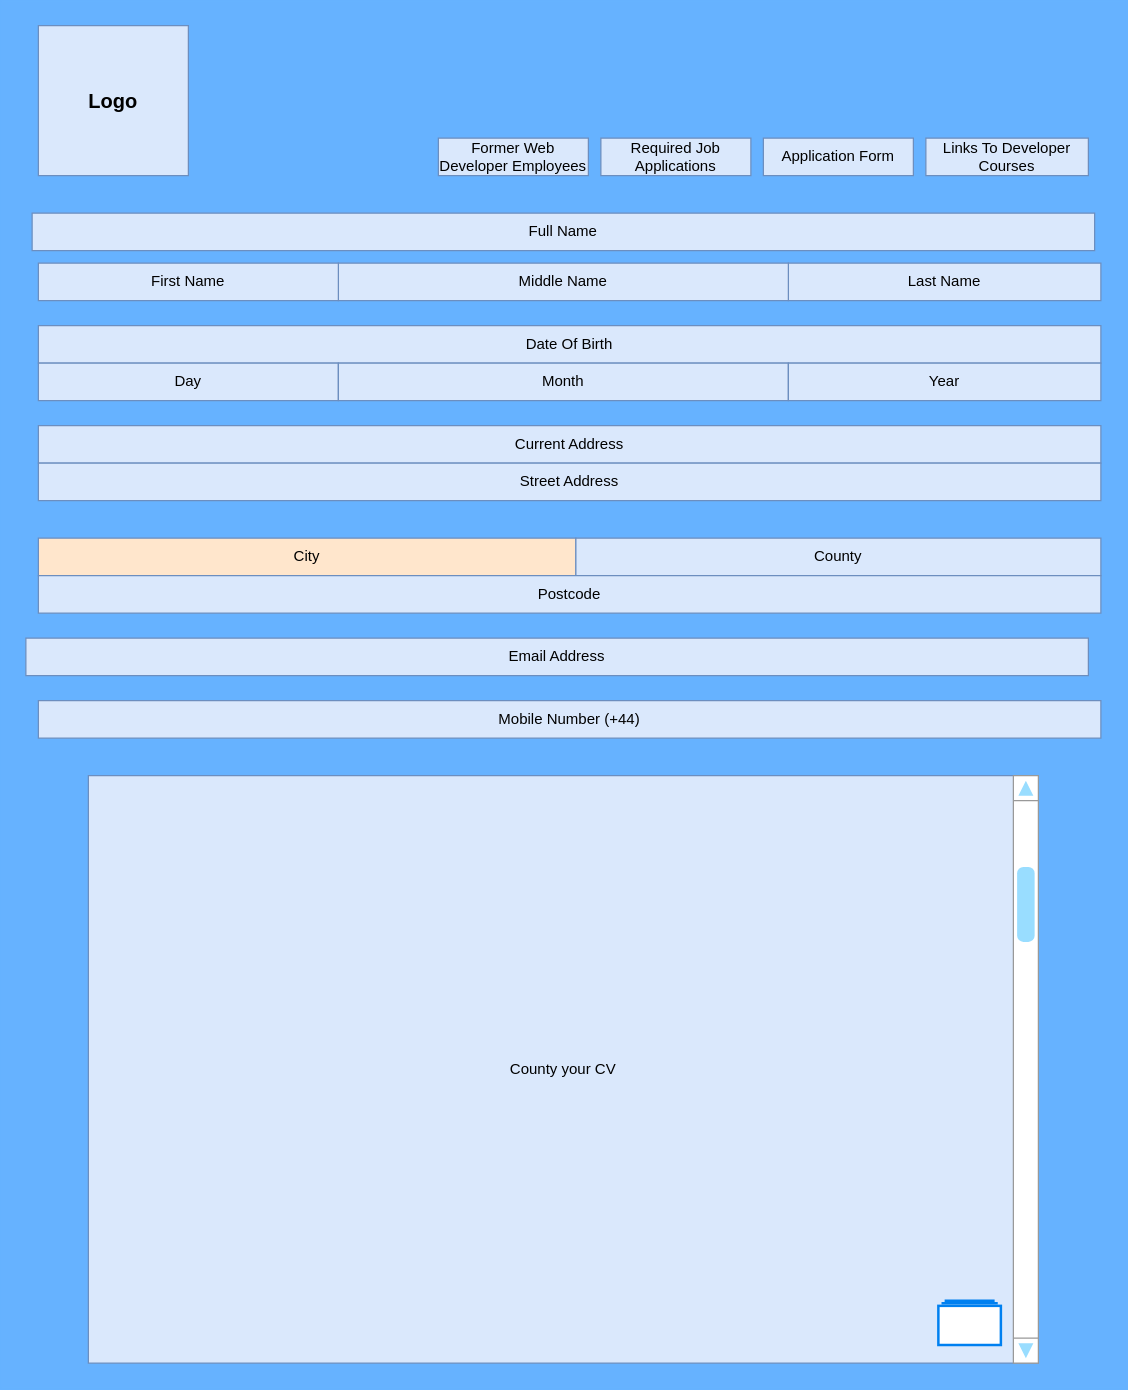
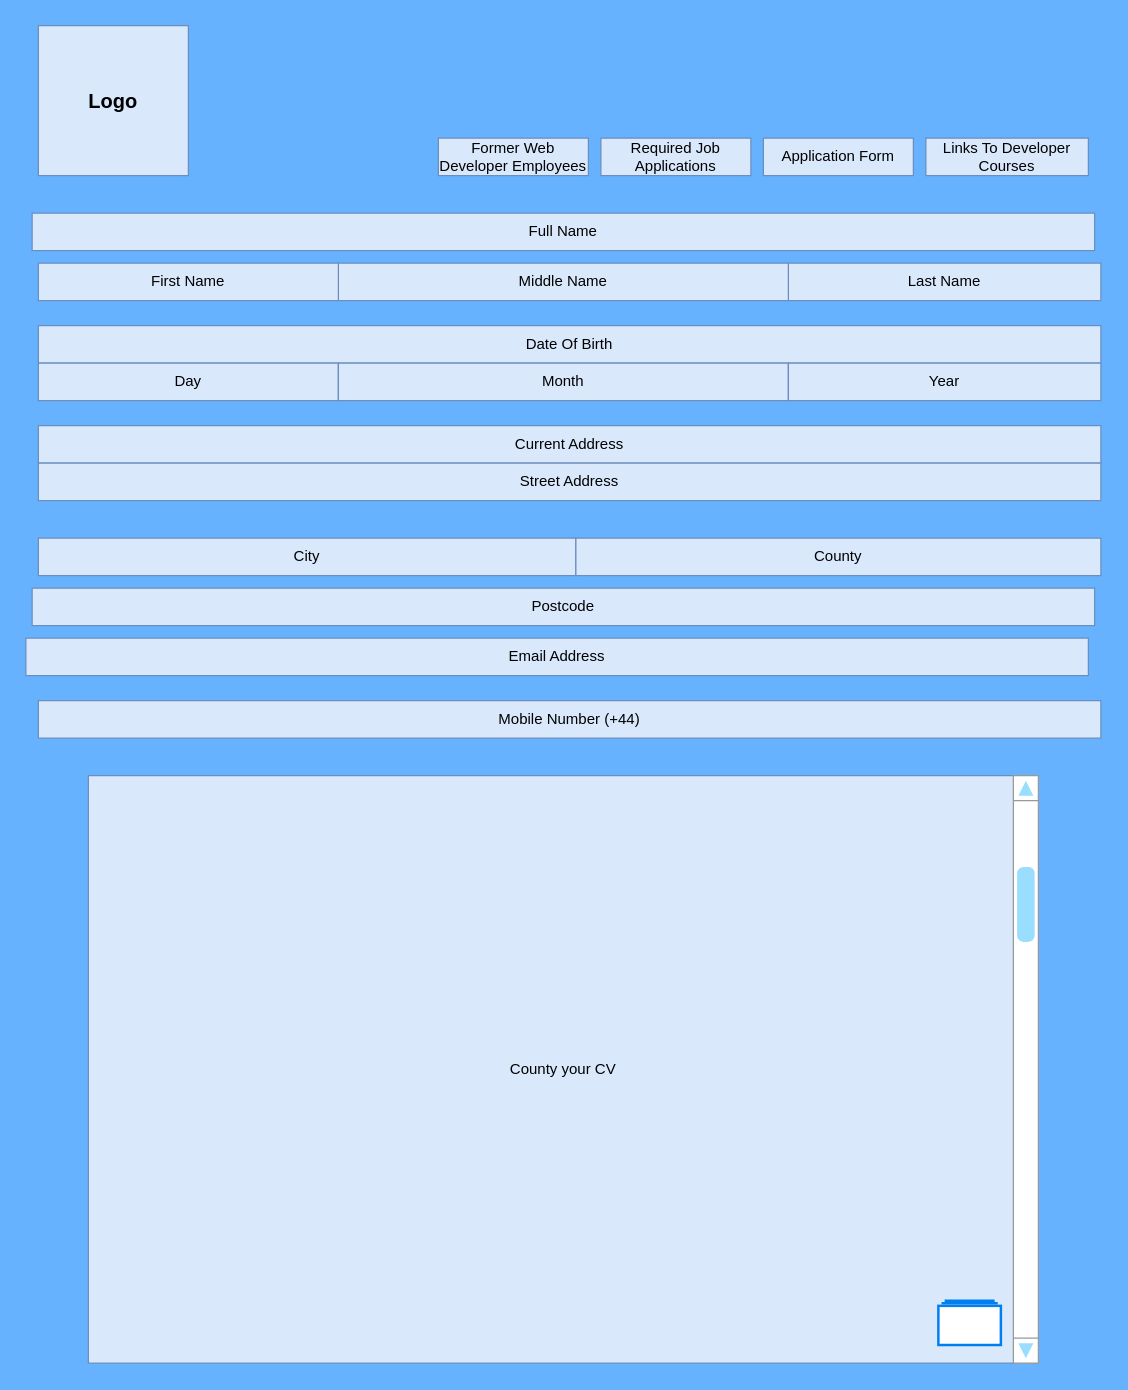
node "City": fillcolor #ffe6cc -> #dae8fc
node "Postcode": moved (569, 594) -> (563, 607)
